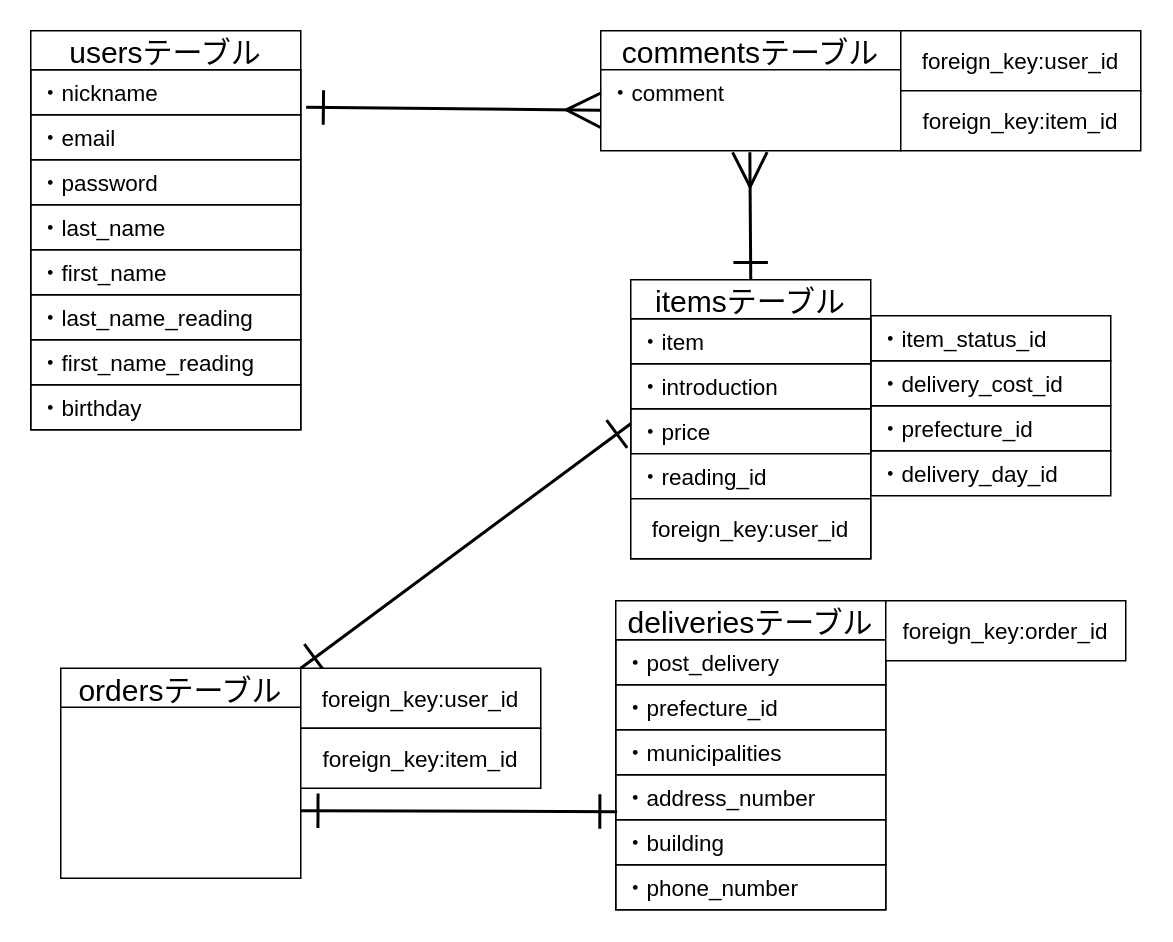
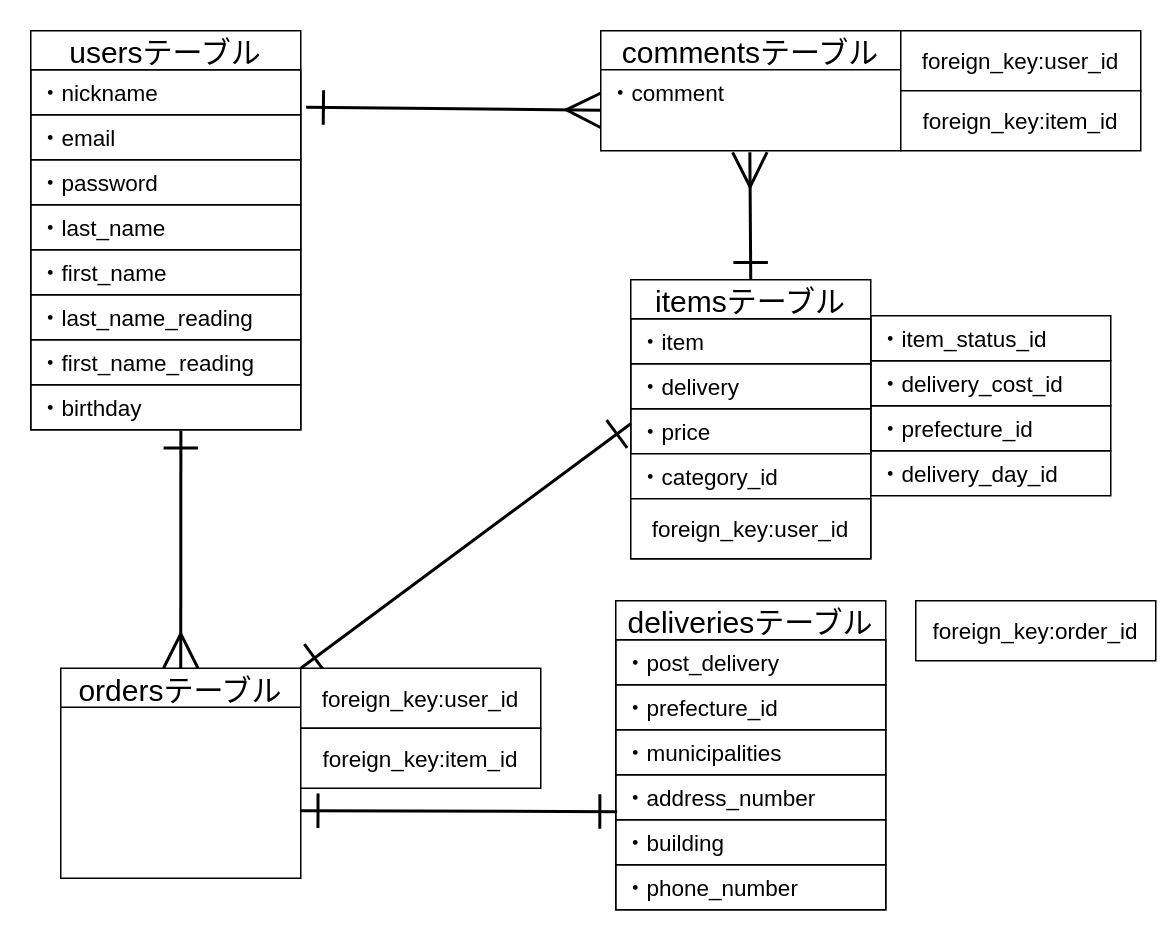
node "・introduction": label "・introduction" -> "・delivery"
node "・reading_id": label "・reading_id" -> "・category_id"
edge "・birthday" -- "ordersテーブル": added
node "foreign_key:order_id": moved (1006, 631) -> (1036, 631)
